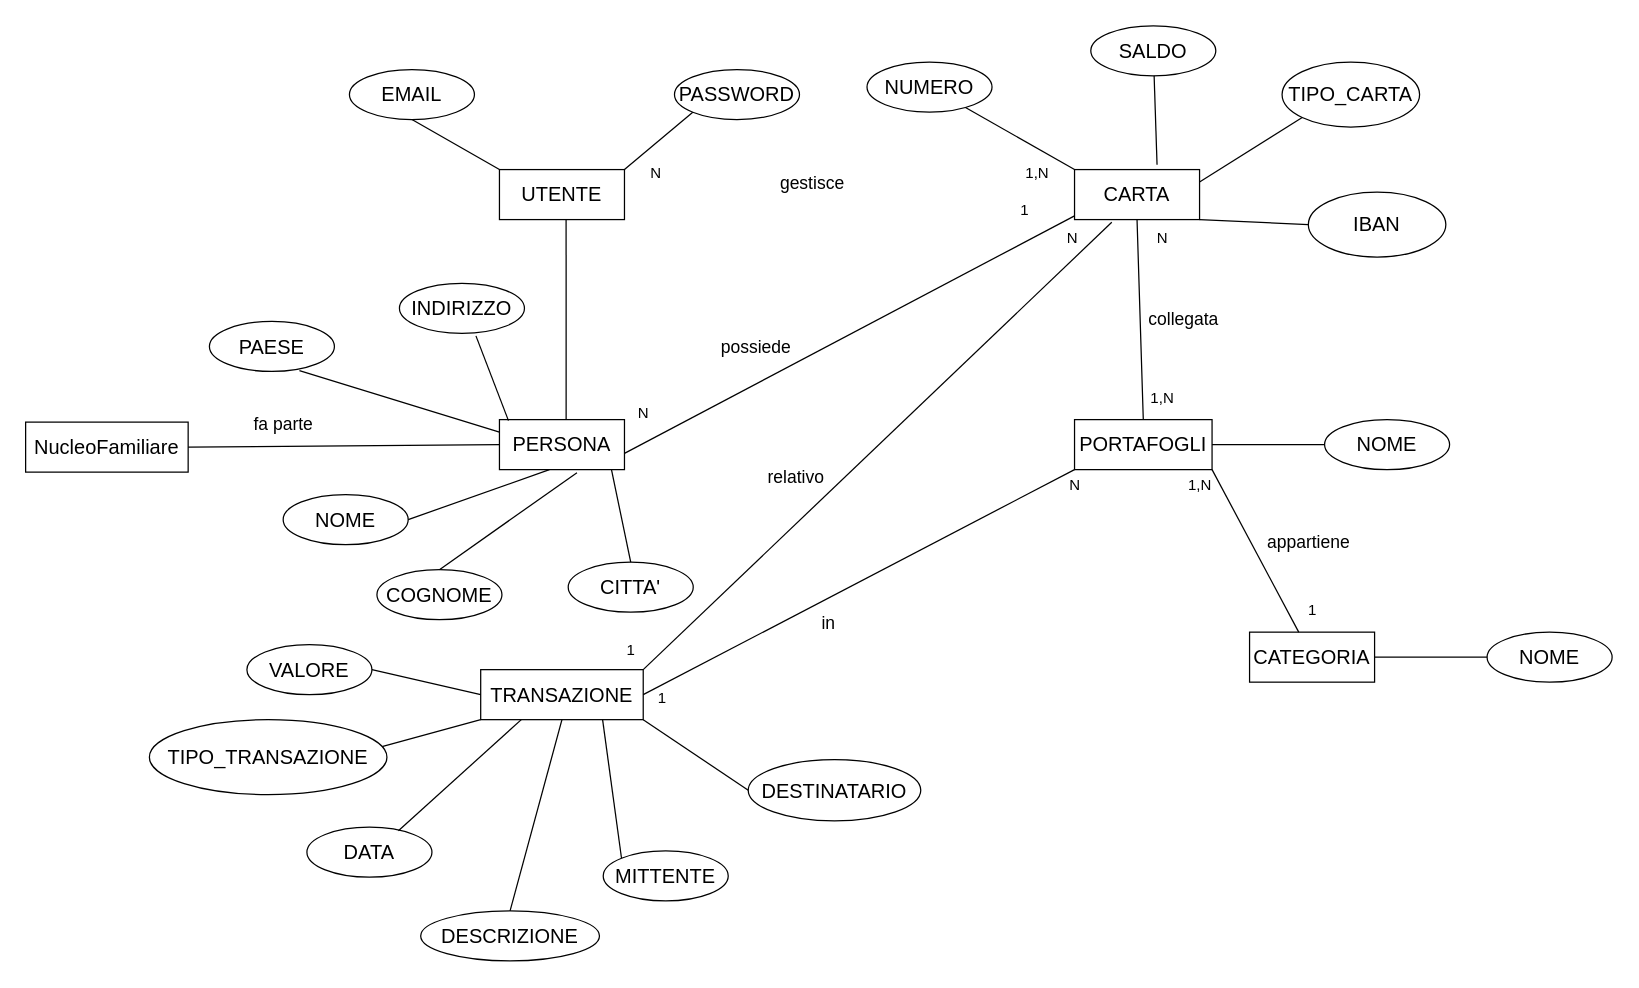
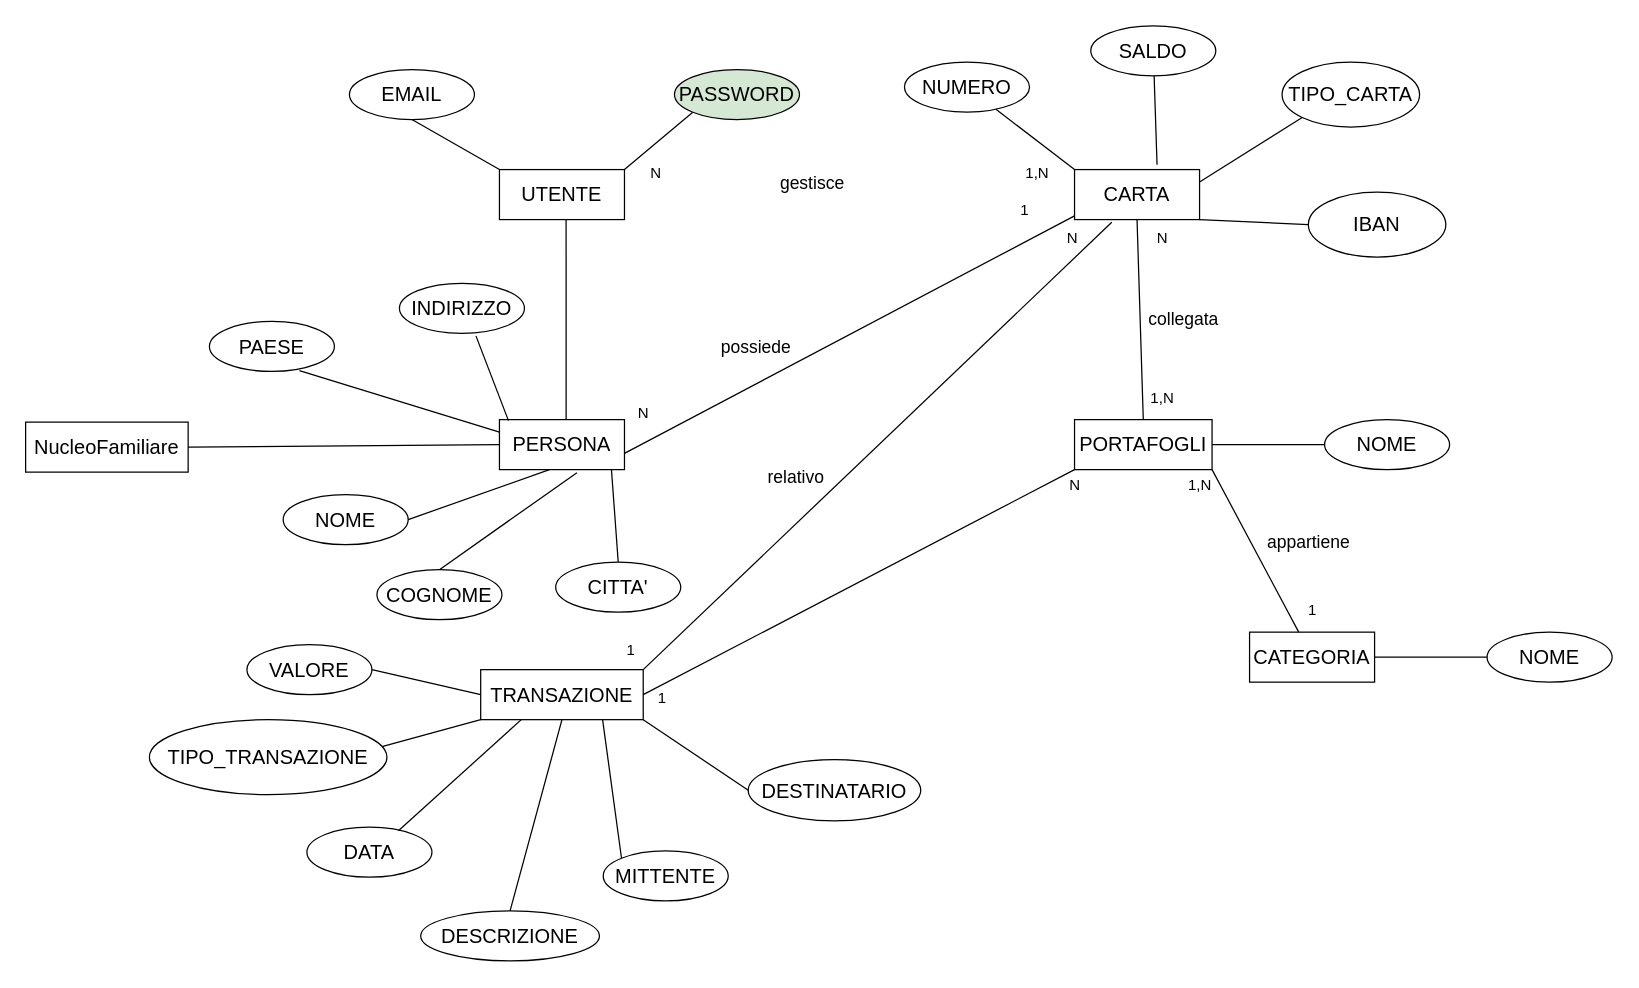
node "NUMERO": moved (929, 87) -> (967, 87)
node "PASSWORD": fillcolor #ffffff -> #d5e8d4
node "fa parte": removed
node "CITTA'": moved (631, 587) -> (618, 587)
node "in": removed
